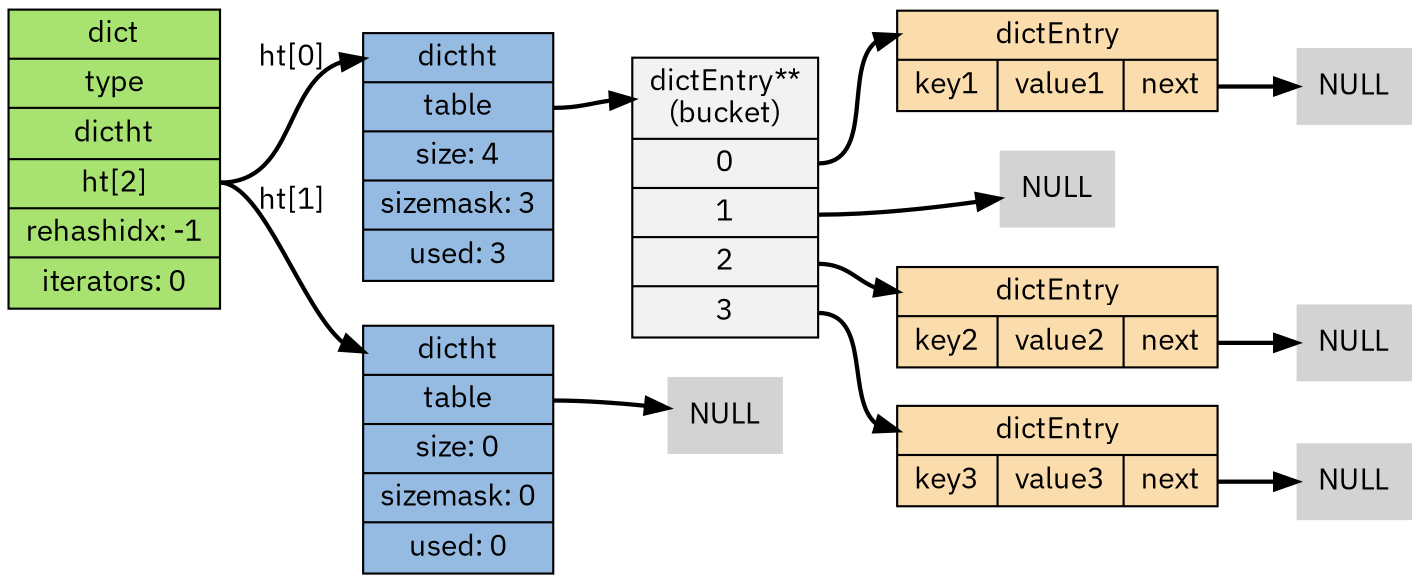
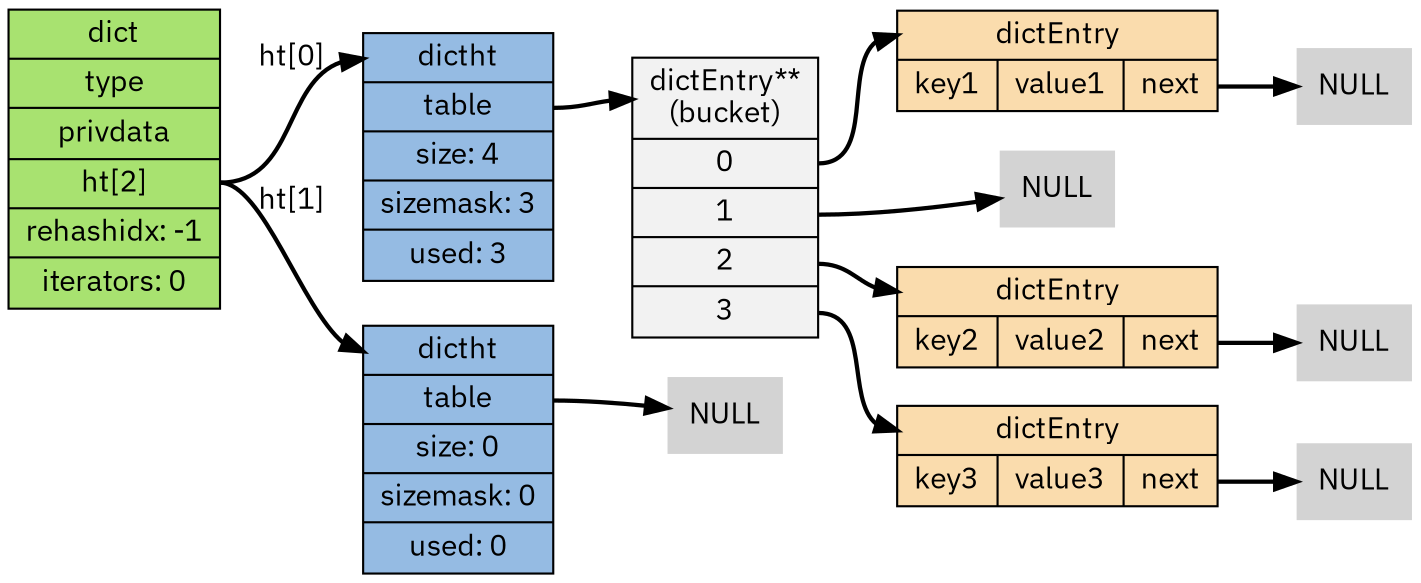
node "dict": text "dictht" -> "privdata"
